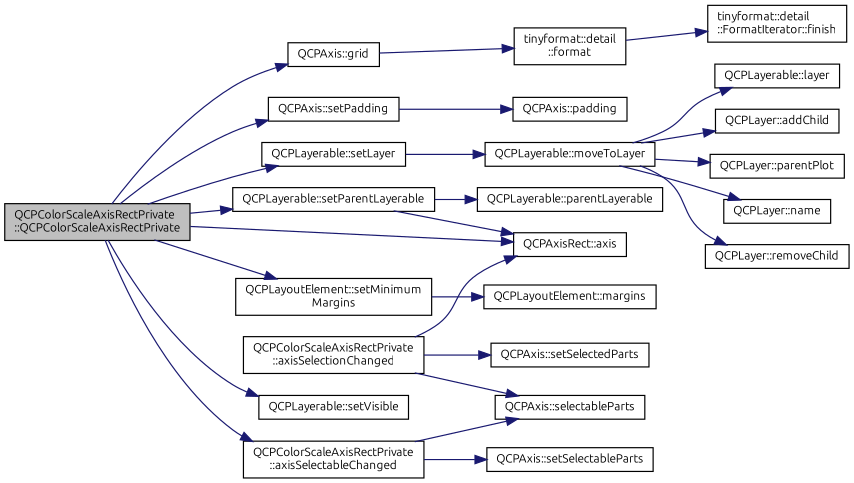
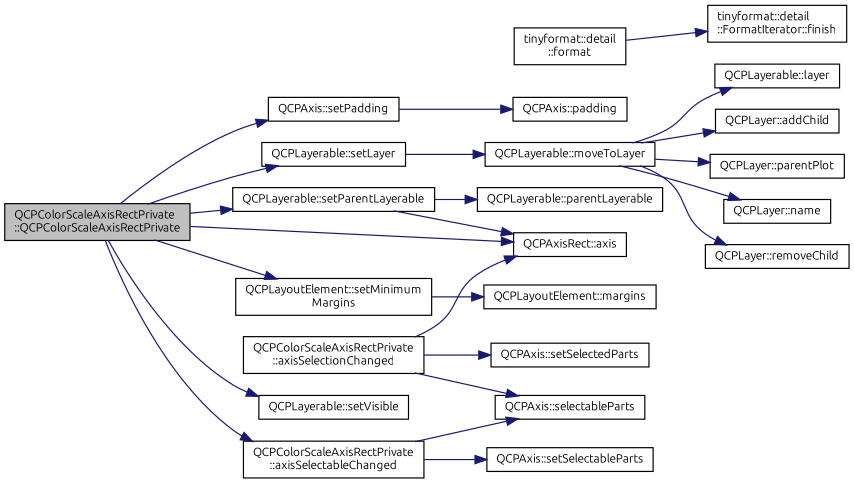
node "QCPAxis::grid": removed
